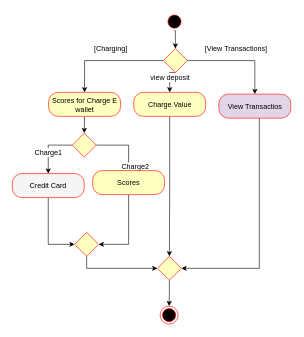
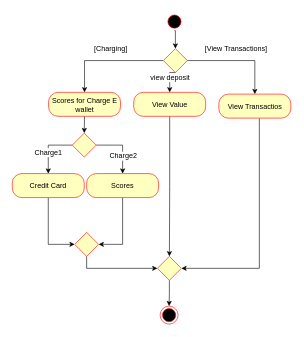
node "Charge Value": label "Charge Value" -> "View Value"
node "View Transactios": fillcolor #e1d5e7 -> #ffffc0
node "Scores": moved (129, 183) -> (123, 186)
node "Credit Card": fillcolor #f5f5f5 -> #ffffc0
